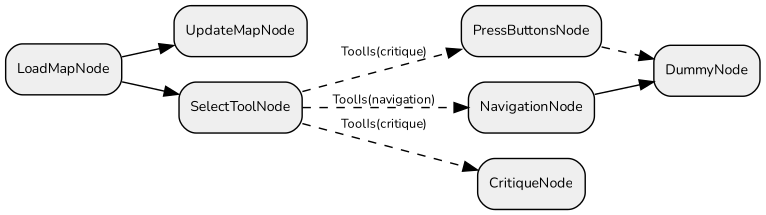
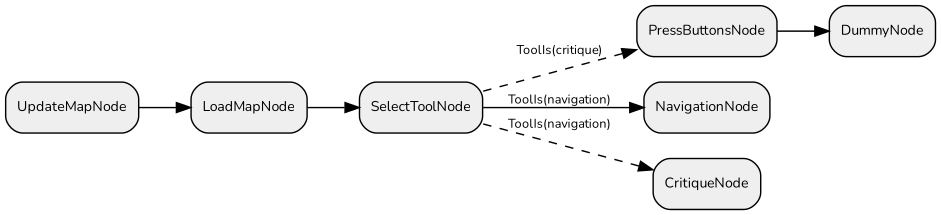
edge "PressButtonsNode" -> "DummyNode": style dashed -> solid
edge "LoadMapNode" -> "UpdateMapNode": reversed
edge "NavigationNode" -> "DummyNode": removed
edge "SelectToolNode" -> "NavigationNode": style dashed -> solid
edge "SelectToolNode" -> "CritiqueNode": label "ToolIs(critique)" -> "ToolIs(navigation)"
